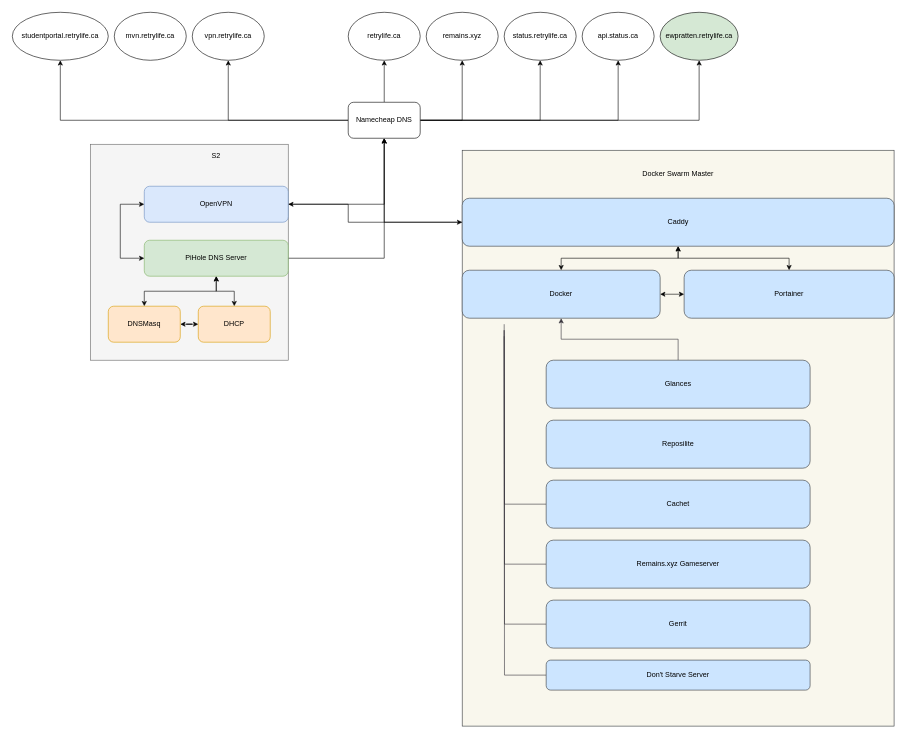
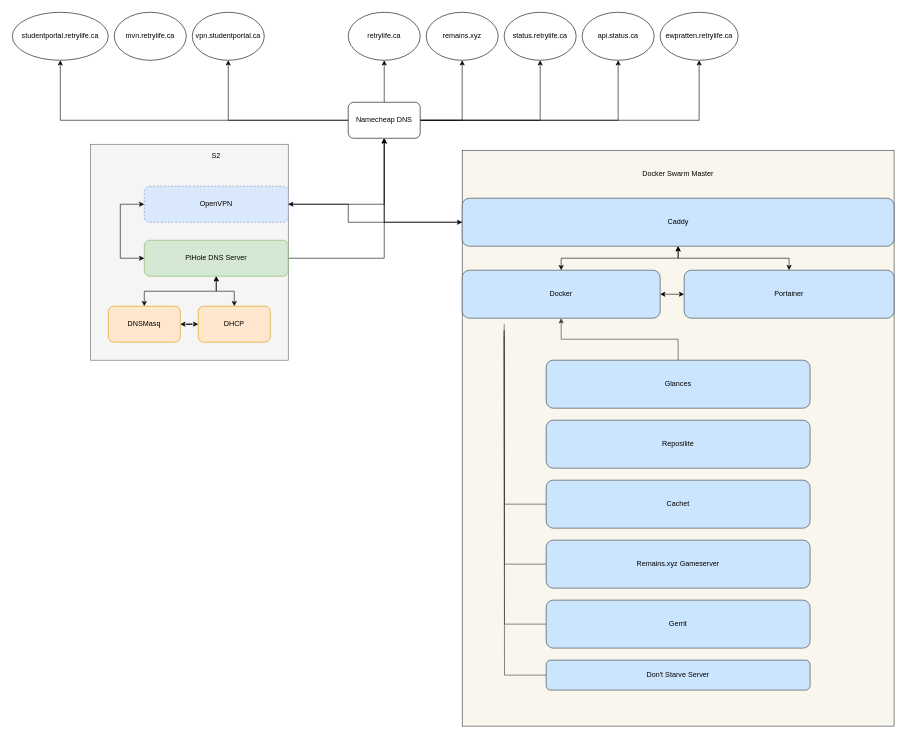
node "vpn.retrylife.ca": label "vpn.retrylife.ca" -> "vpn.studentportal.ca"
node "ewpratten.retrylife.ca": fillcolor #d5e8d4 -> #ffffff
node "OpenVPN": style solid -> dashed
